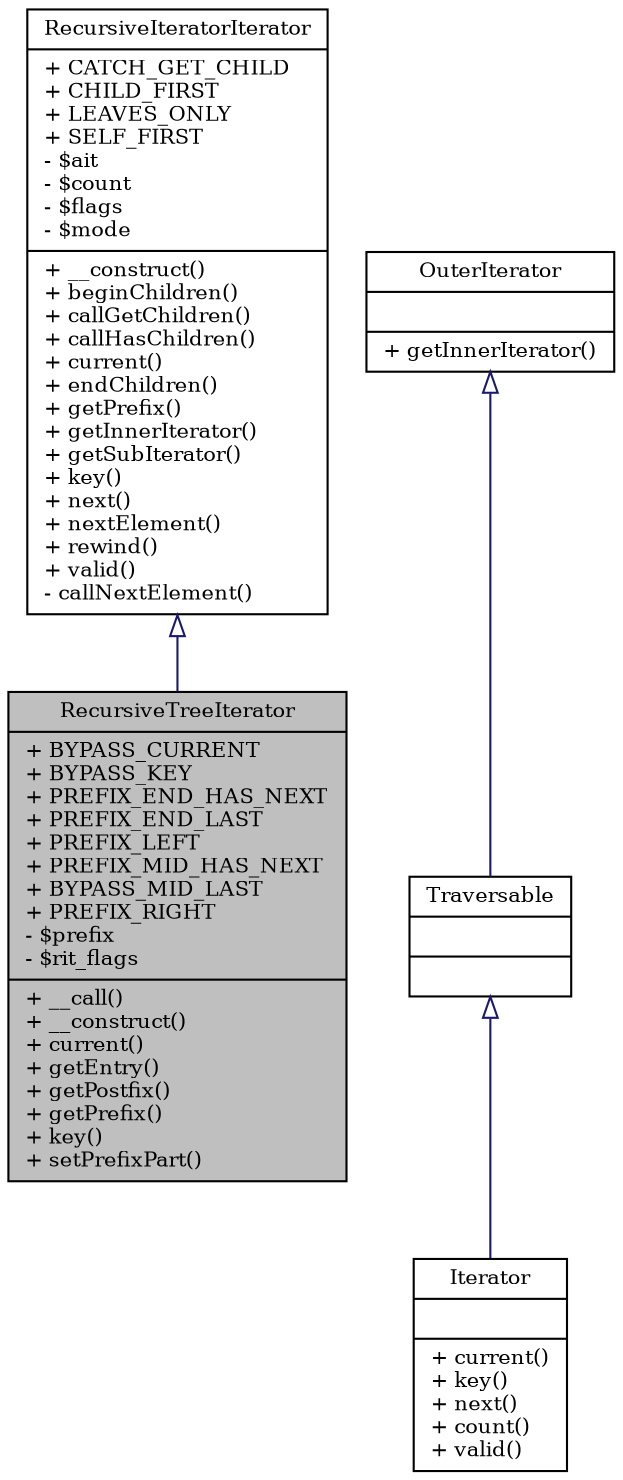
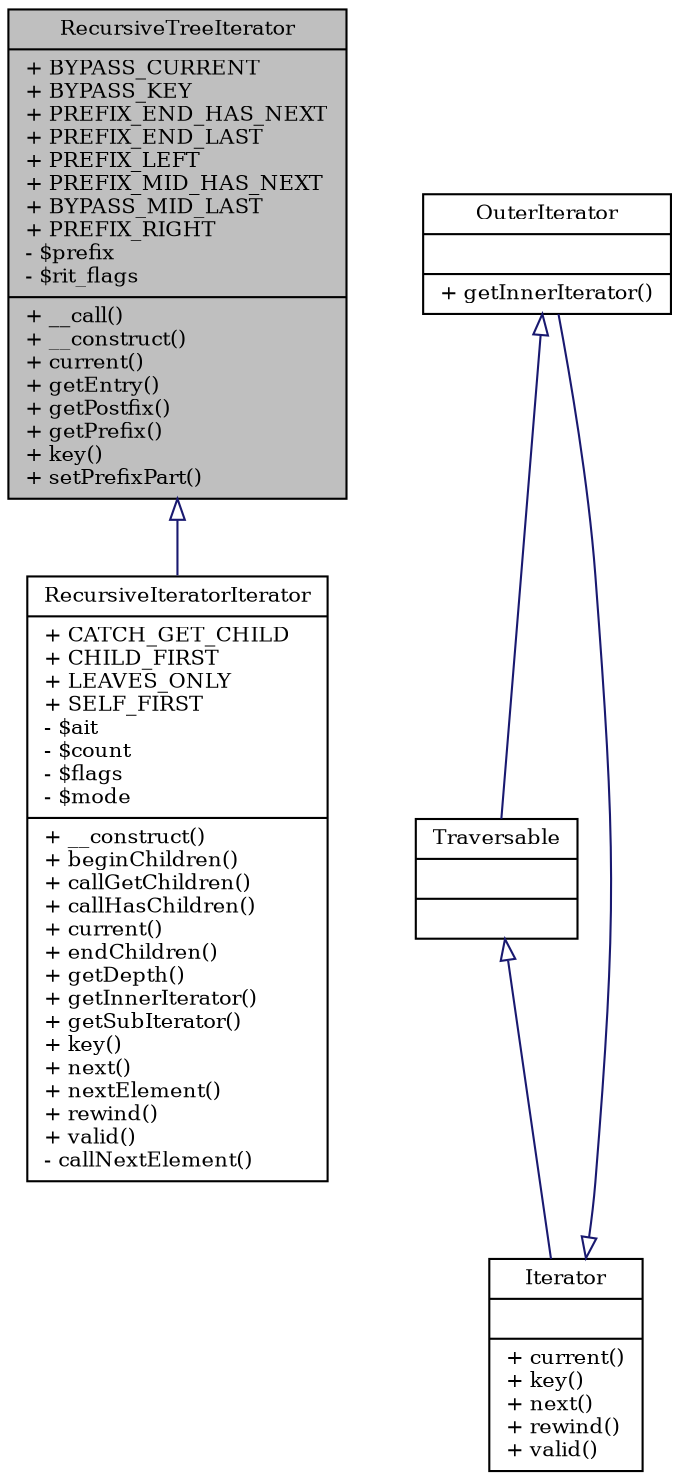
node "RecursiveIteratorIterator": text "+ getPrefix()" -> "+ getDepth()"
edge "RecursiveTreeIterator" -> "RecursiveIteratorIterator": reversed
edge "OuterIterator" -> "Iterator": added
node "Iterator": text "+ count()" -> "+ rewind()"
